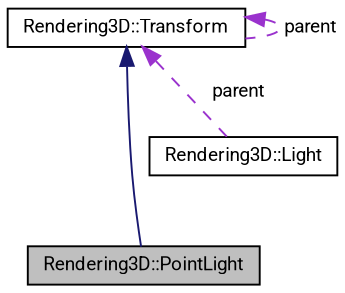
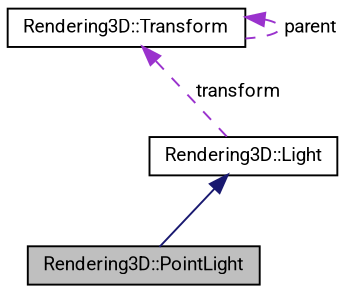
edge "Rendering3D::Light" -> "Rendering3D::Transform": label " parent" -> " transform"
edge "Rendering3D::PointLight" -> "Rendering3D::Transform": now "Rendering3D::PointLight" -> "Rendering3D::Light"
